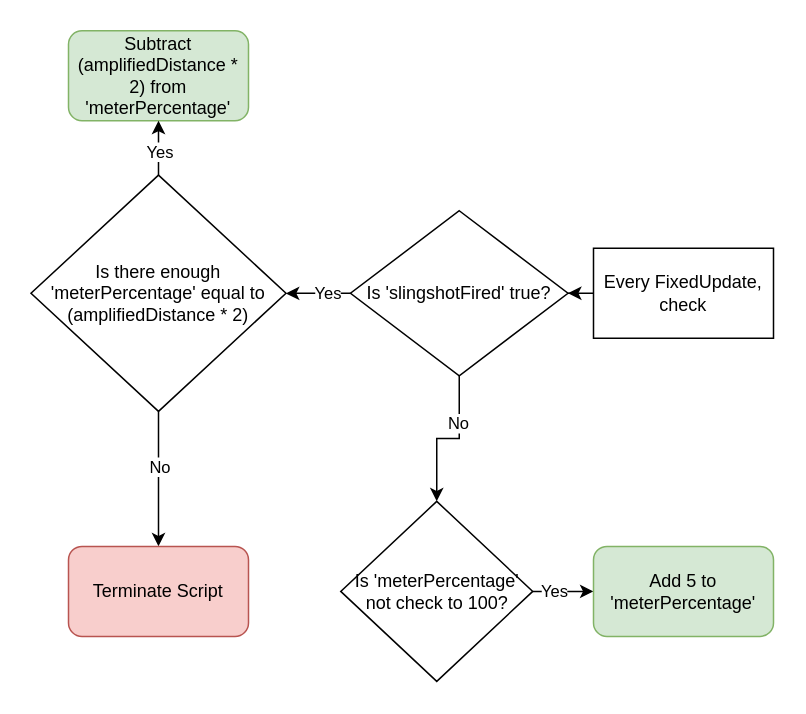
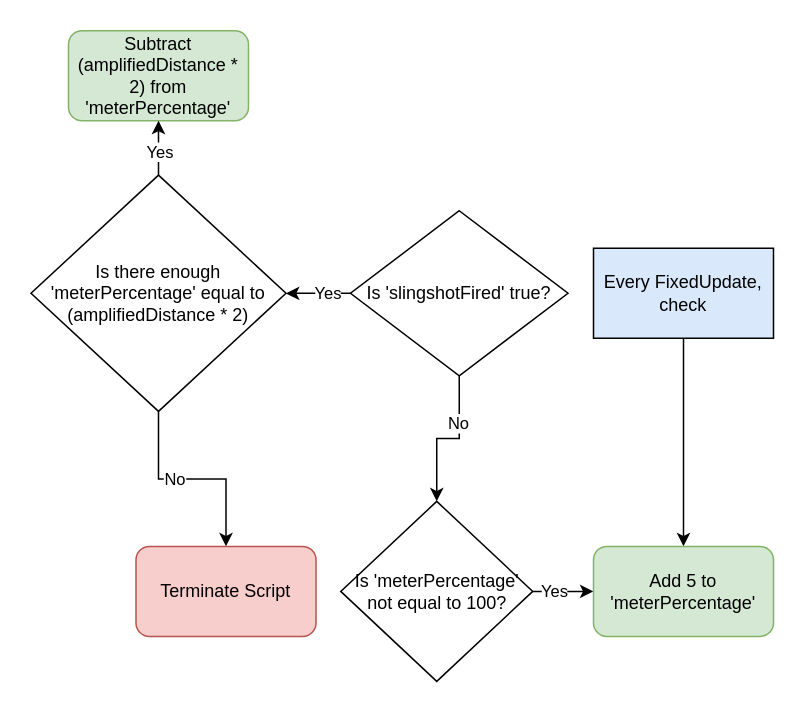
edge "Every FixedUpdate, check" -> "Is 'slingshotFired' true?": now "Every FixedUpdate, check" -> "Add 5 to 'meterPercentage'"
node "Every FixedUpdate, check": fillcolor #ffffff -> #dae8fc
node "Terminate Script": moved (158, 591) -> (226, 591)
node "Is 'meterPercentage' not check to 100?": label "Is 'meterPercentage' not check to 100?" -> "Is 'meterPercentage' not equal to 100?"
